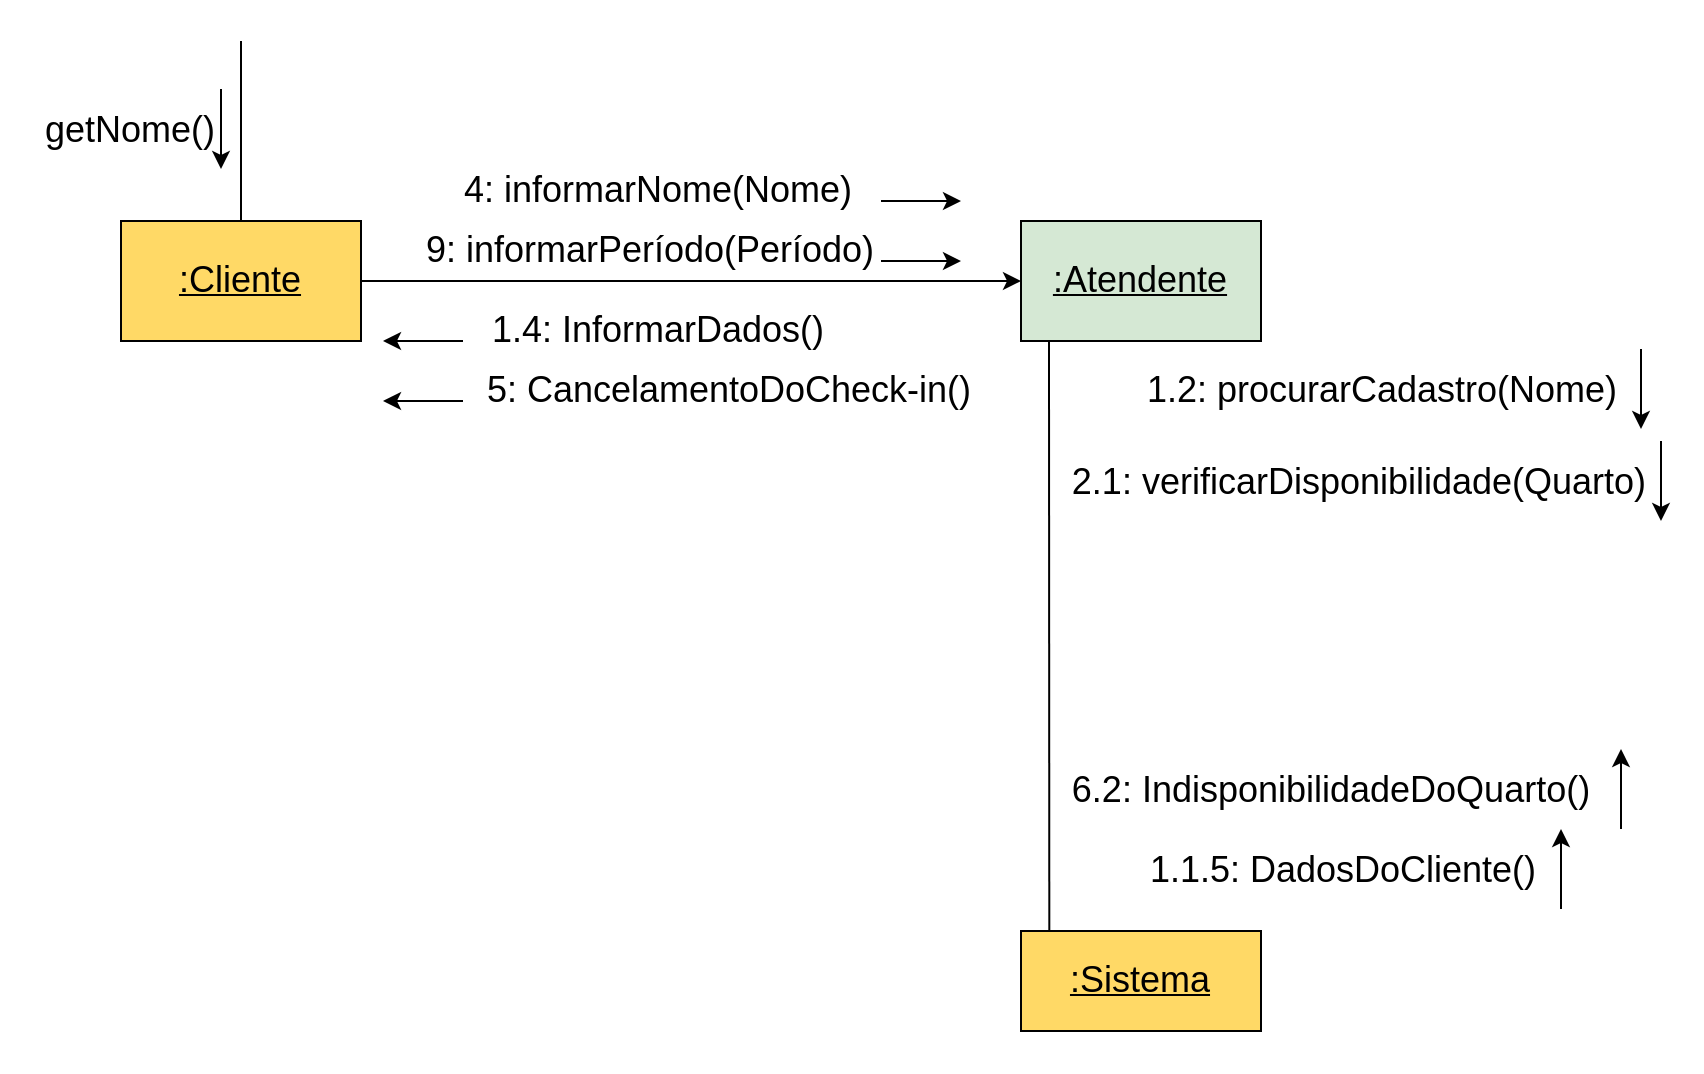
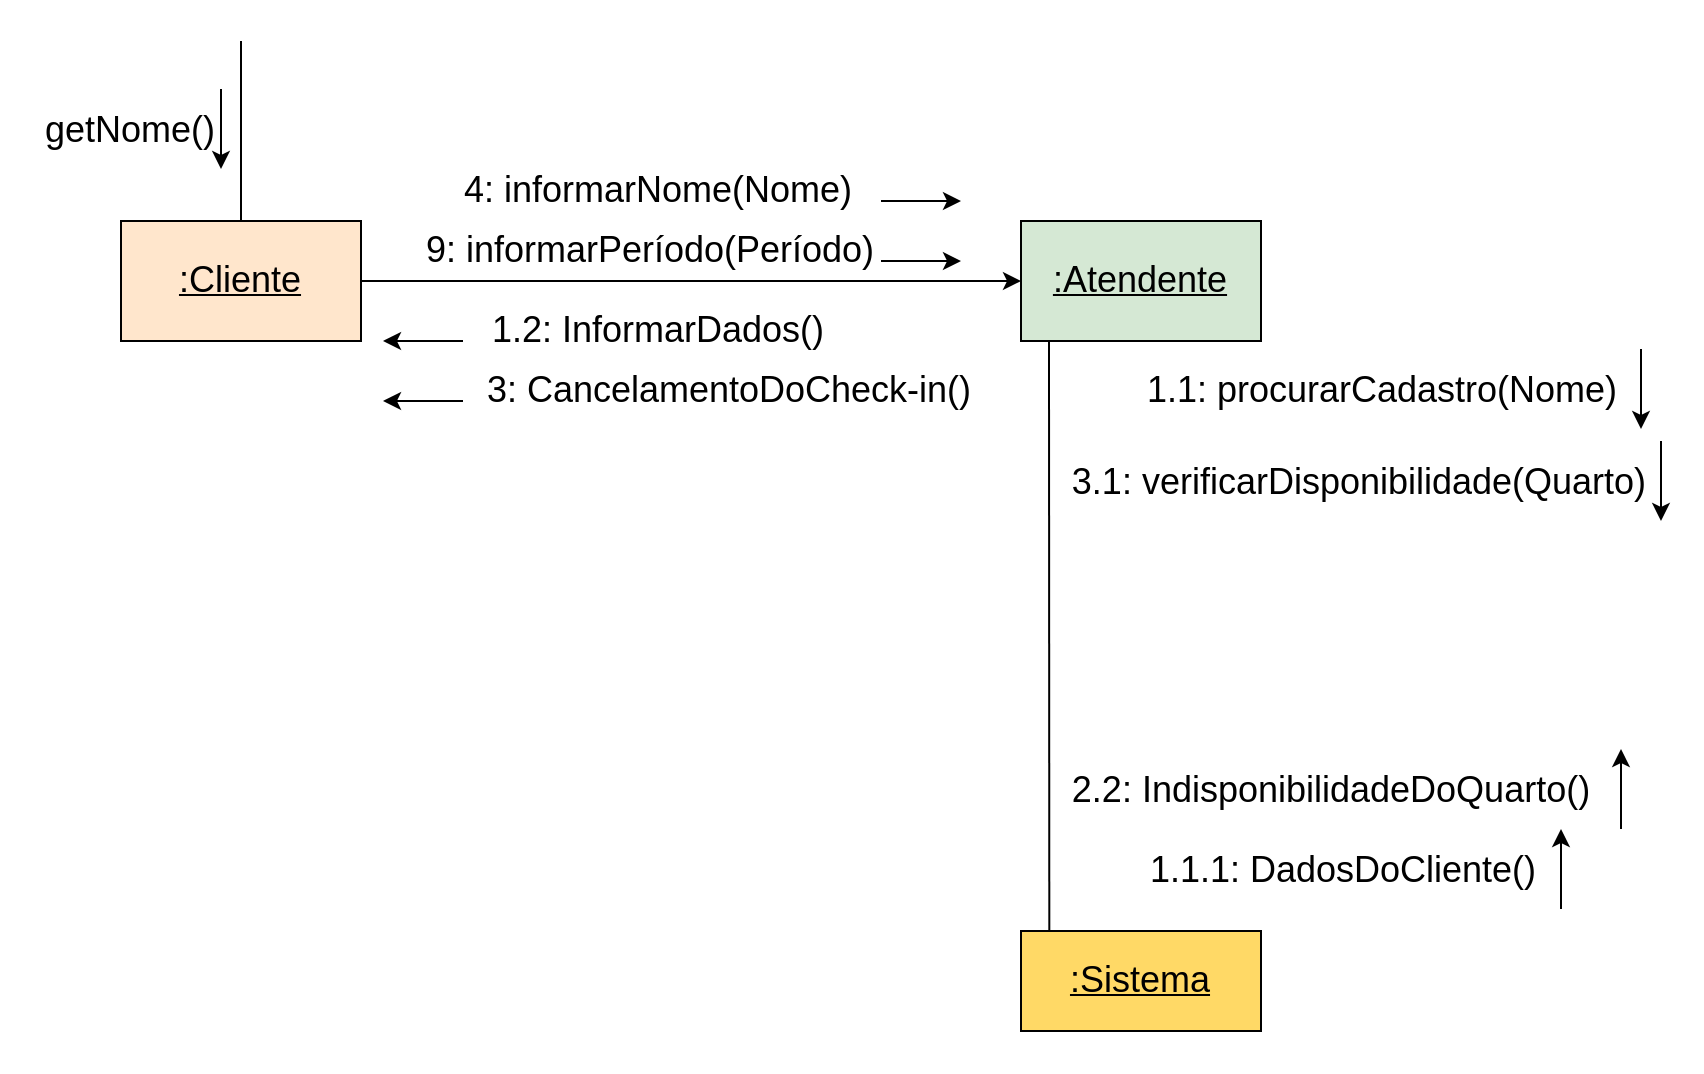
node ":Cliente": fillcolor #ffd966 -> #ffe6cc
node "1.4: InformarDados()": label "1.4: InformarDados()" -> "1.2: InformarDados()"
node "5: CancelamentoDoCheck-in()": label "5: CancelamentoDoCheck-in()" -> "3: CancelamentoDoCheck-in()"
node "1.2: procurarCadastro(Nome)": label "1.2: procurarCadastro(Nome)" -> "1.1: procurarCadastro(Nome)"
node "2.1: verificarDisponibilidade(Quarto)": label "2.1: verificarDisponibilidade(Quarto)" -> "3.1: verificarDisponibilidade(Quarto)"
node "6.2: IndisponibilidadeDoQuarto()": label "6.2: IndisponibilidadeDoQuarto()" -> "2.2: IndisponibilidadeDoQuarto()"
node "1.1.5: DadosDoCliente()": label "1.1.5: DadosDoCliente()" -> "1.1.1: DadosDoCliente()"
